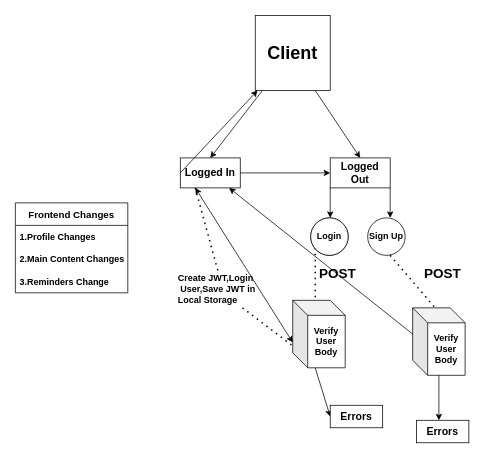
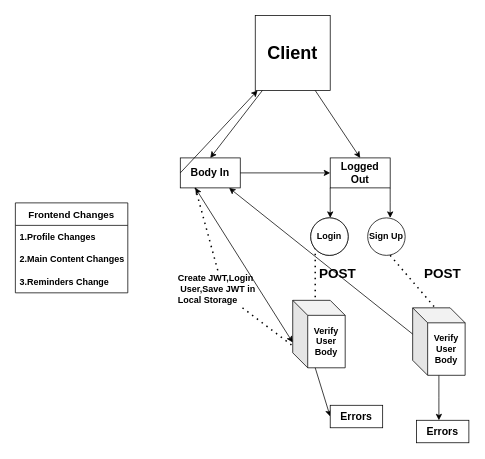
node "Logged In": label "Logged In" -> "Body In"
